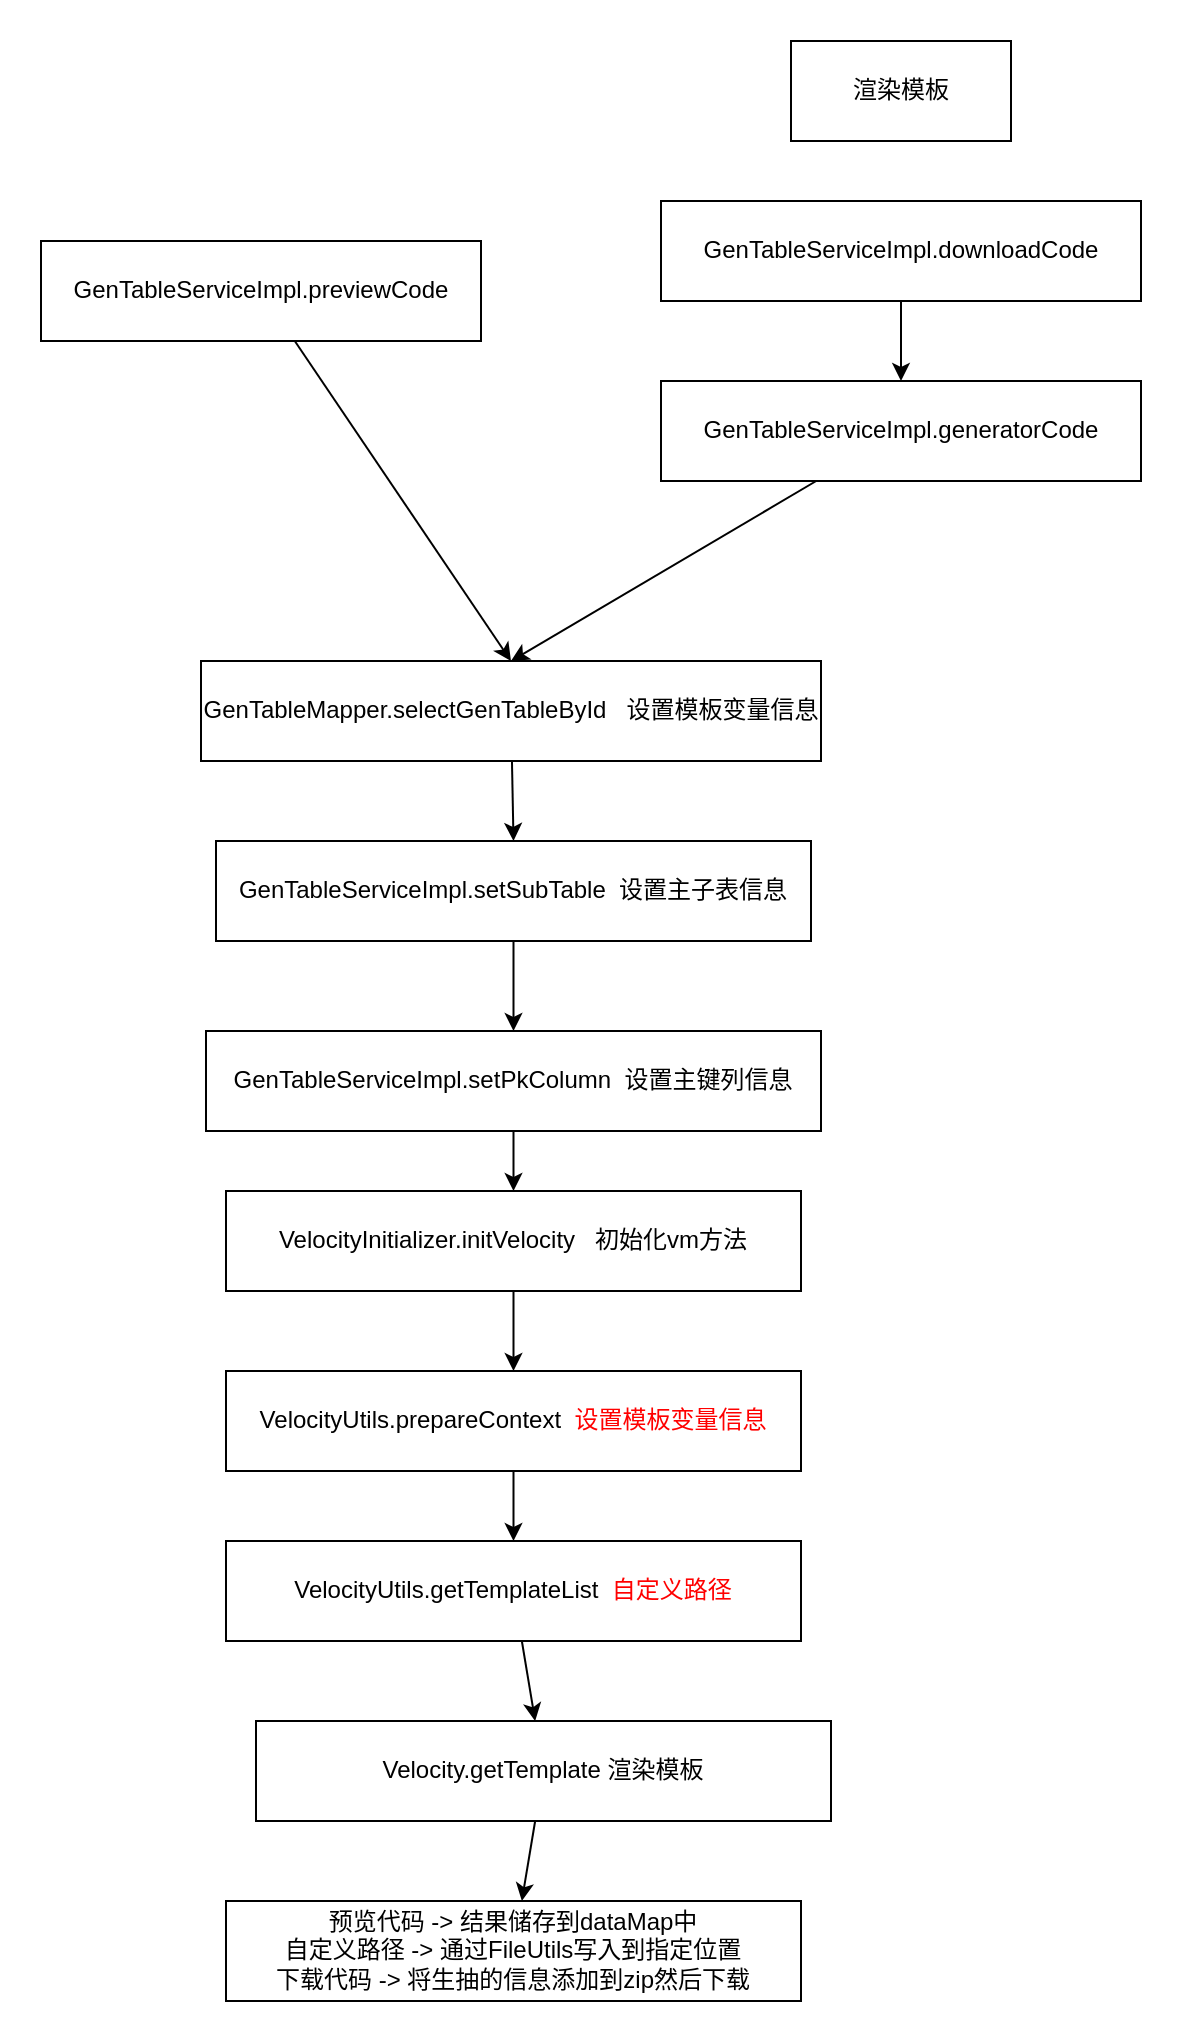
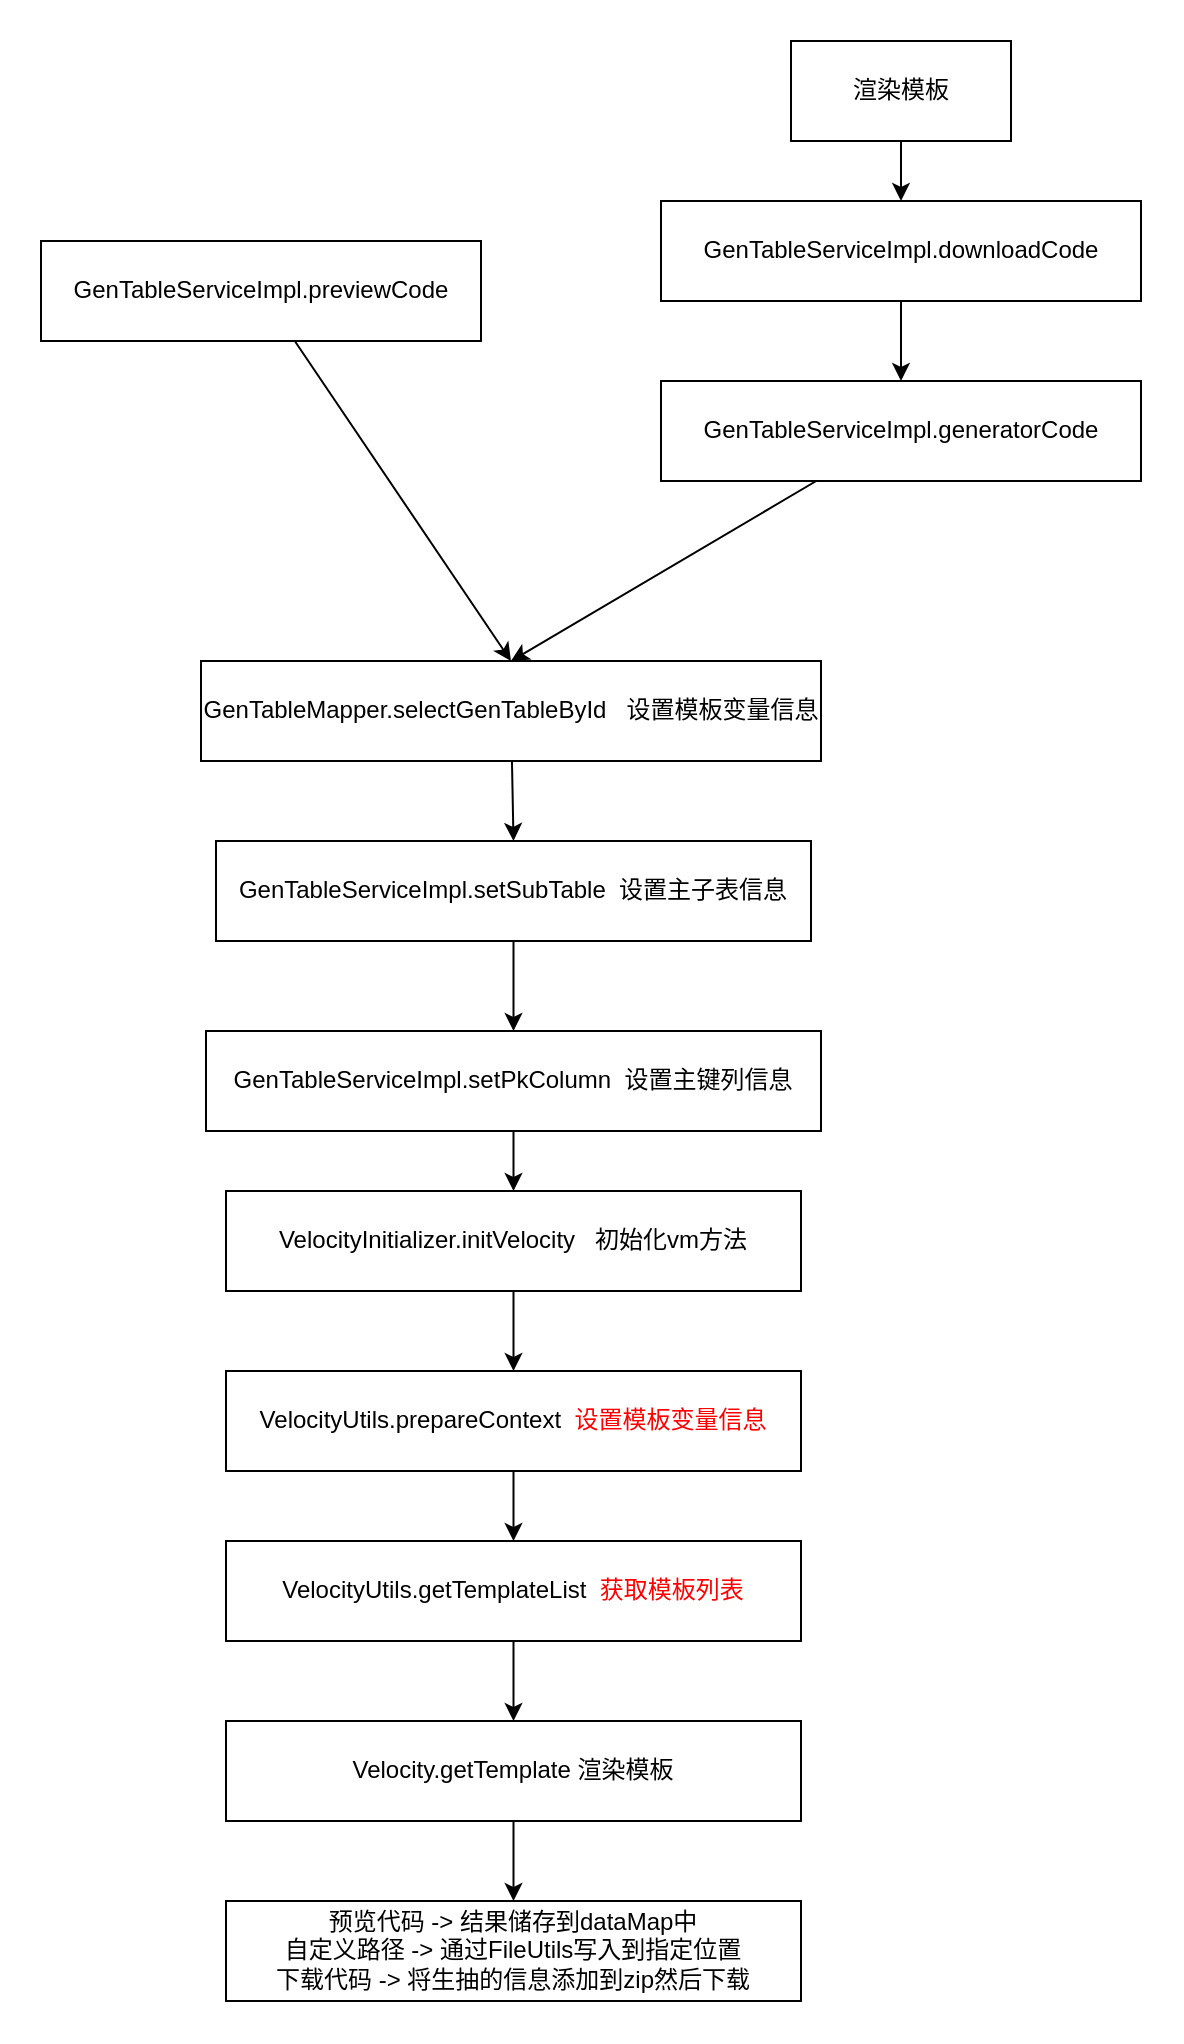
edge "渲染模板" -> "GenTableServiceImpl.downloadCode": added
node "VelocityUtils.getTemplateList 自定义路径": label "VelocityUtils.getTemplateList 自定义路径" -> "VelocityUtils.getTemplateList 获取模板列表"
node "Velocity.getTemplate 渲染模板": moved (544, 1771) -> (514, 1771)
